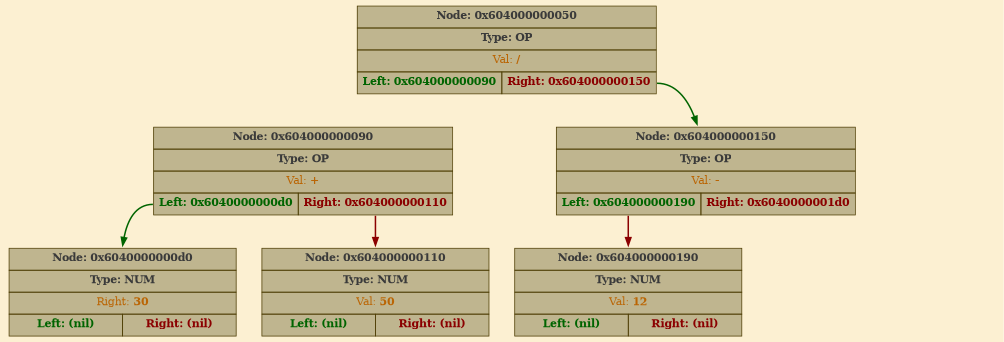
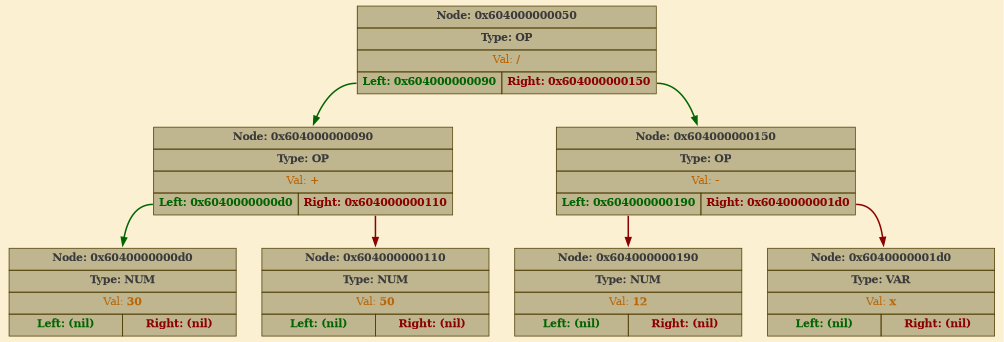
edge "Node: 0x604000000050" -> "Node: 0x604000000090": added
node "Node: 0x6040000001d0": added
node "Node: 0x6040000000d0": text "Right:" -> "Val:"
